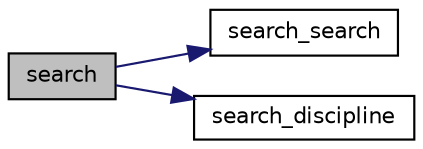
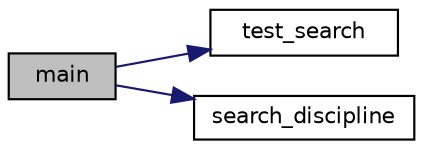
node "search_search": label "search_search" -> "test_search"
node "search": label "search" -> "main"
